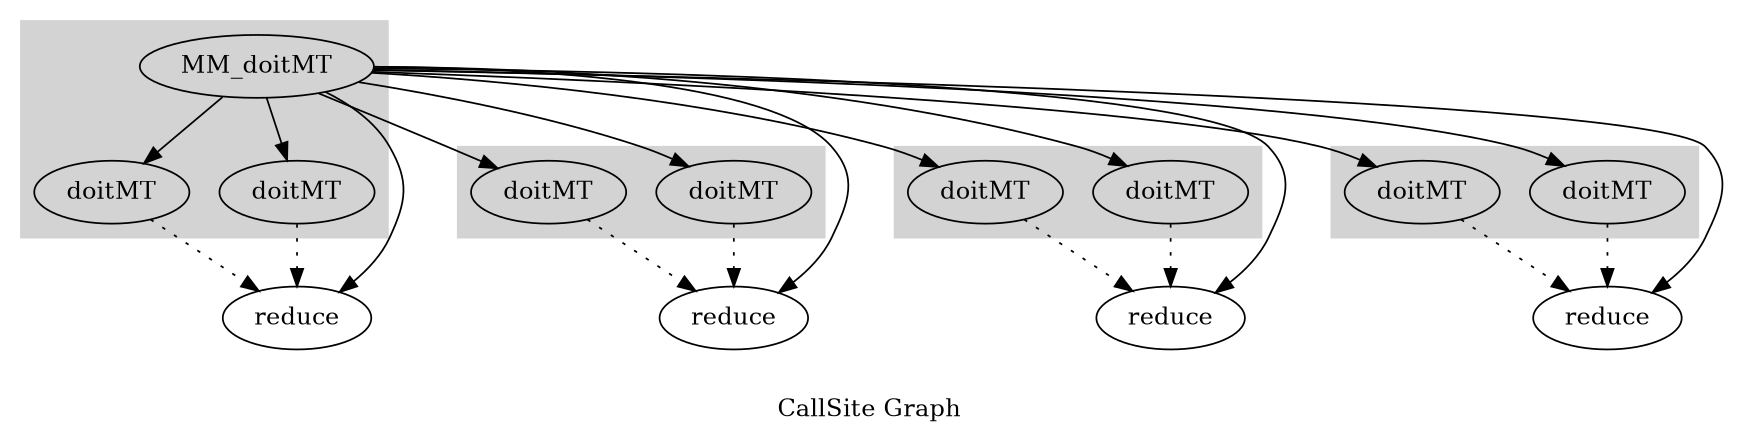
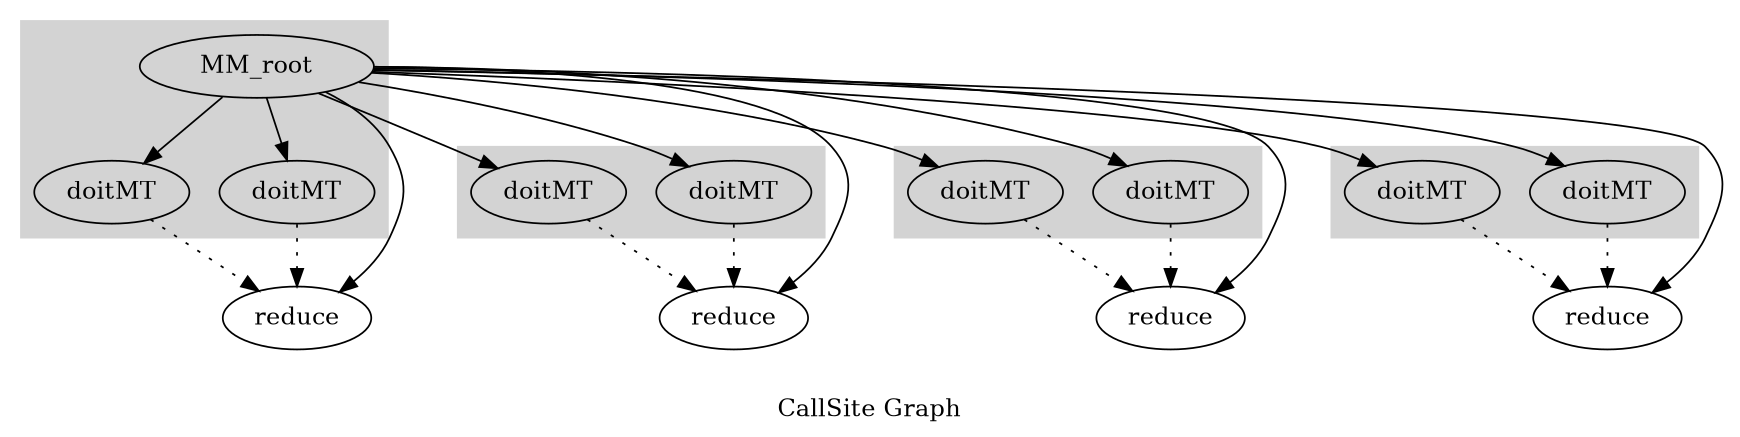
node "MM_doitMT": label "MM_doitMT" -> "MM_root"
